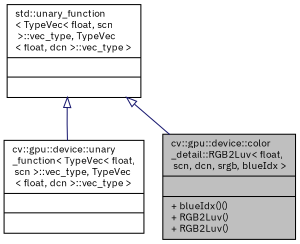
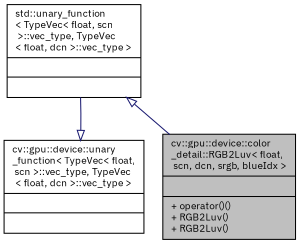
edge "cv::gpu::device::unary" -> "std::unary_function": reversed
node "cv::gpu::device::color": text "+ blueIdx()()" -> "+ operator()()"
